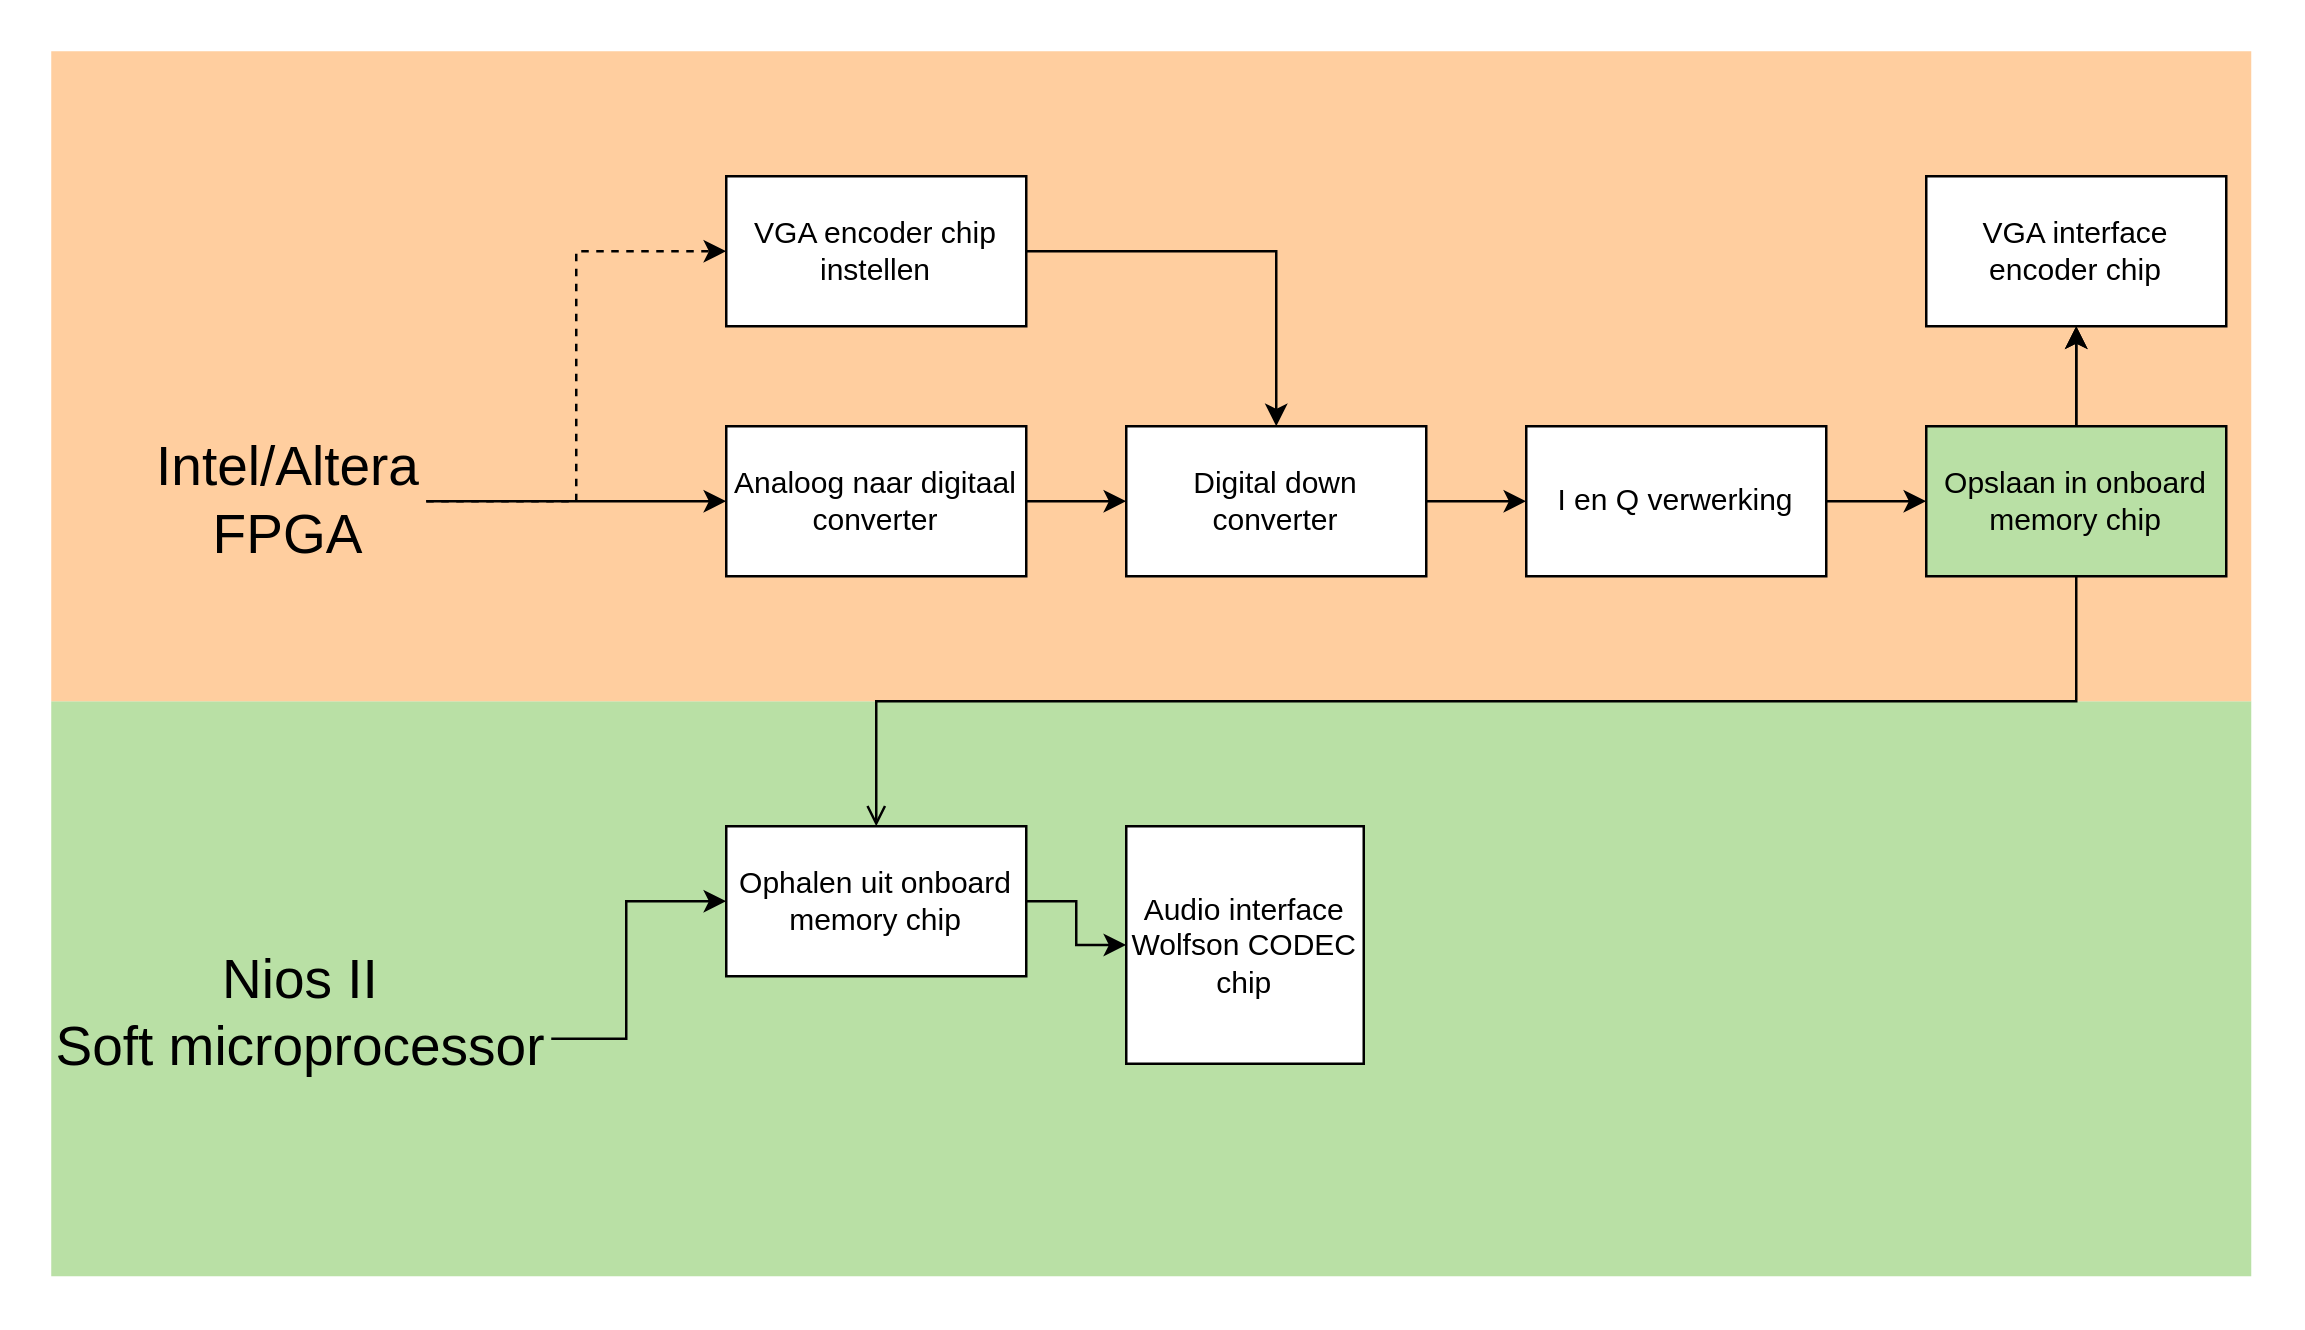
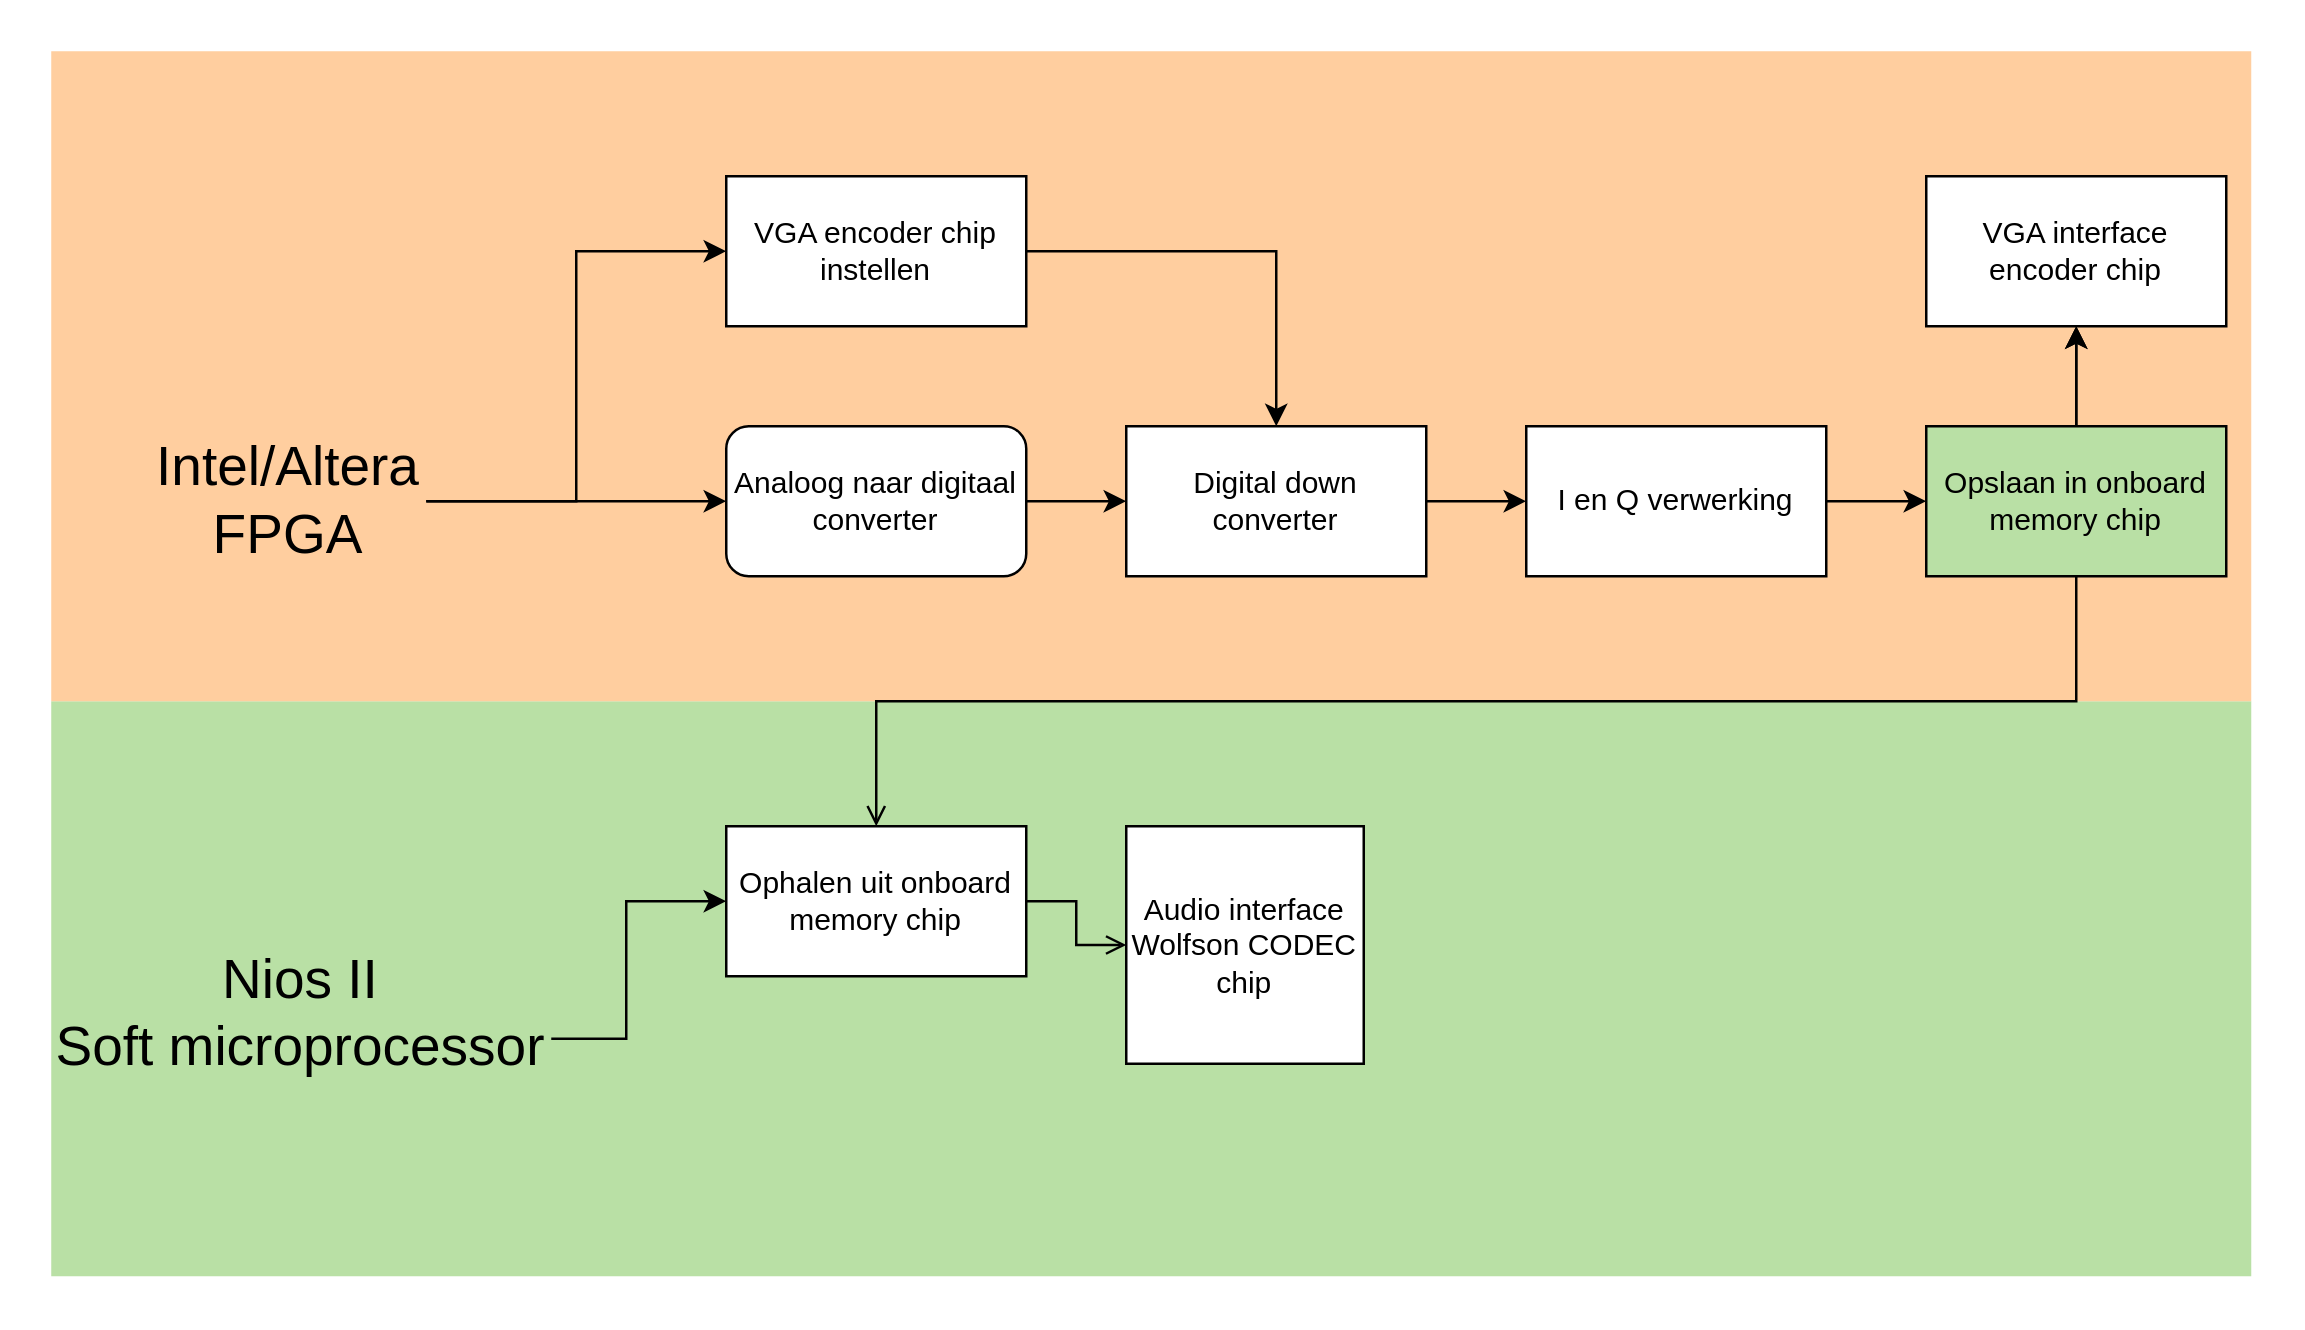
edge "Intel/Altera FPGA" -> "VGA encoder chip instellen": style dashed -> solid
node "Analoog naar digitaal converter": shape rectangle -> rounded rectangle
edge "Ophalen uit onboard memory chip" -> "Audio interface Wolfson CODEC chip": arrowhead classic -> open
